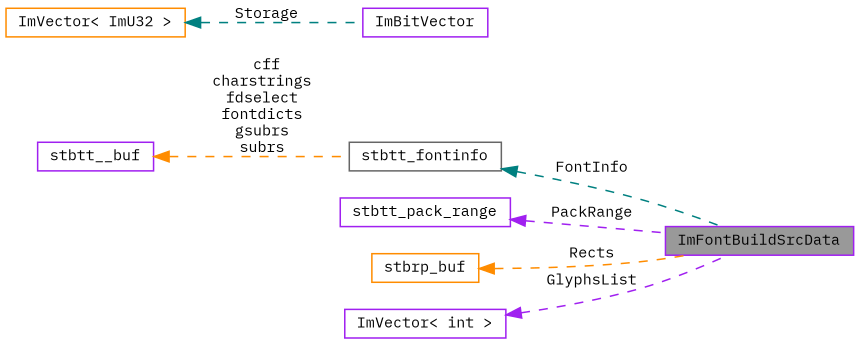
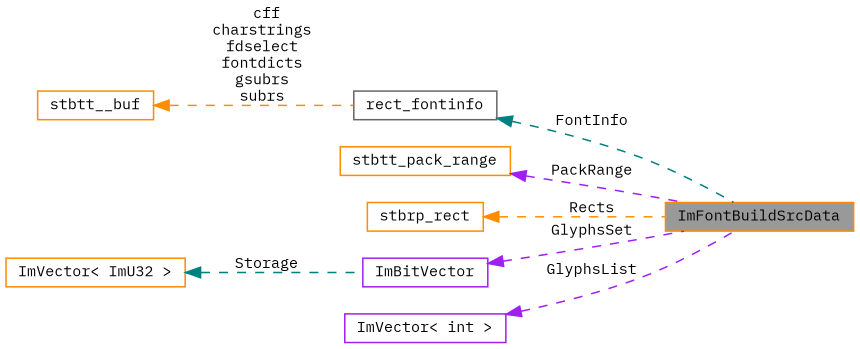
node "stbtt__buf": color purple -> darkorange
node "stbtt_fontinfo": label "stbtt_fontinfo" -> "rect_fontinfo"
node "stbtt_pack_range": color purple -> darkorange
node "ImFontBuildSrcData": color purple -> darkorange
edge "ImFontBuildSrcData" -> "ImBitVector": added, label "GlyphsSet"
node "stbrp_buf": label "stbrp_buf" -> "stbrp_rect"
